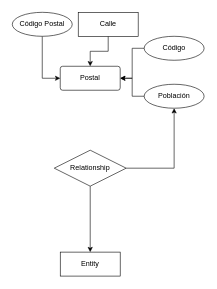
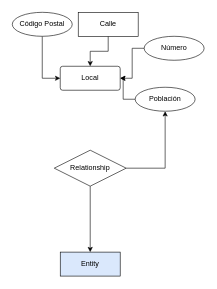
node "Código": label "Código" -> "Número"
node "Postal": label "Postal" -> "Local"
node "Población": moved (174, 96) -> (165, 99)
node "Entity": fillcolor #ffffff -> #dae8fc
